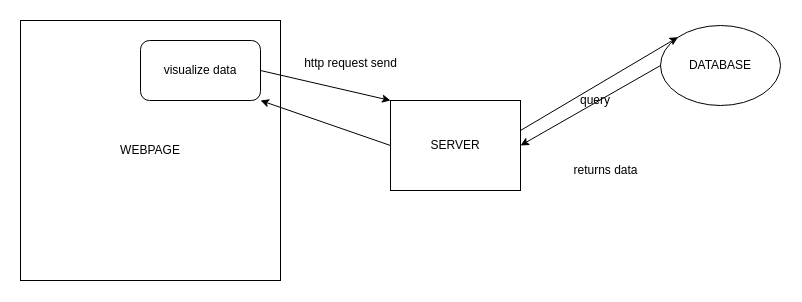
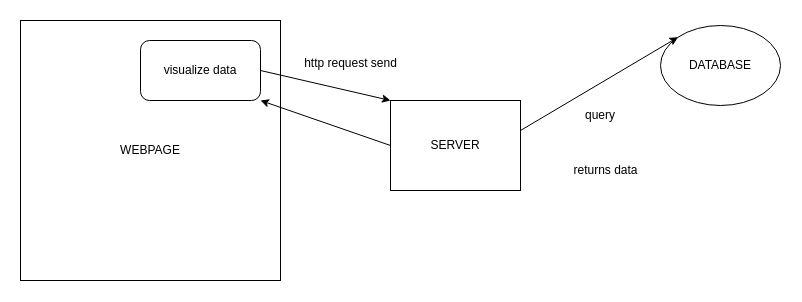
node "query": moved (596, 101) -> (601, 116)
edge "DATABASE" -> "SERVER": removed
